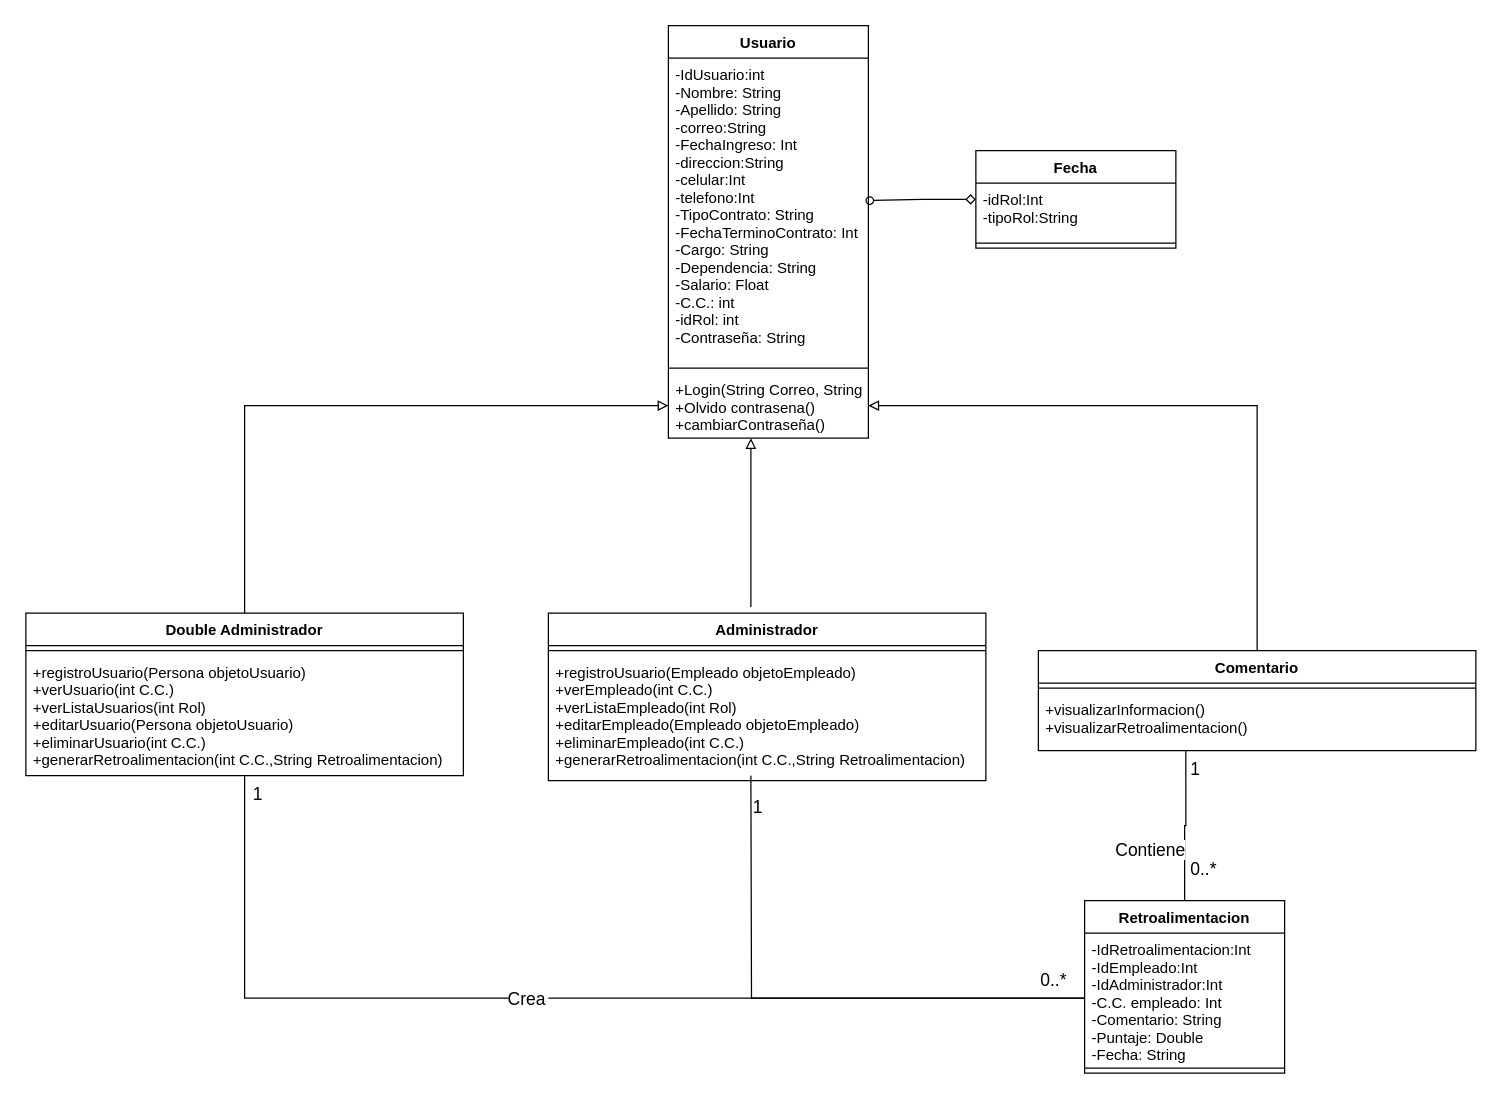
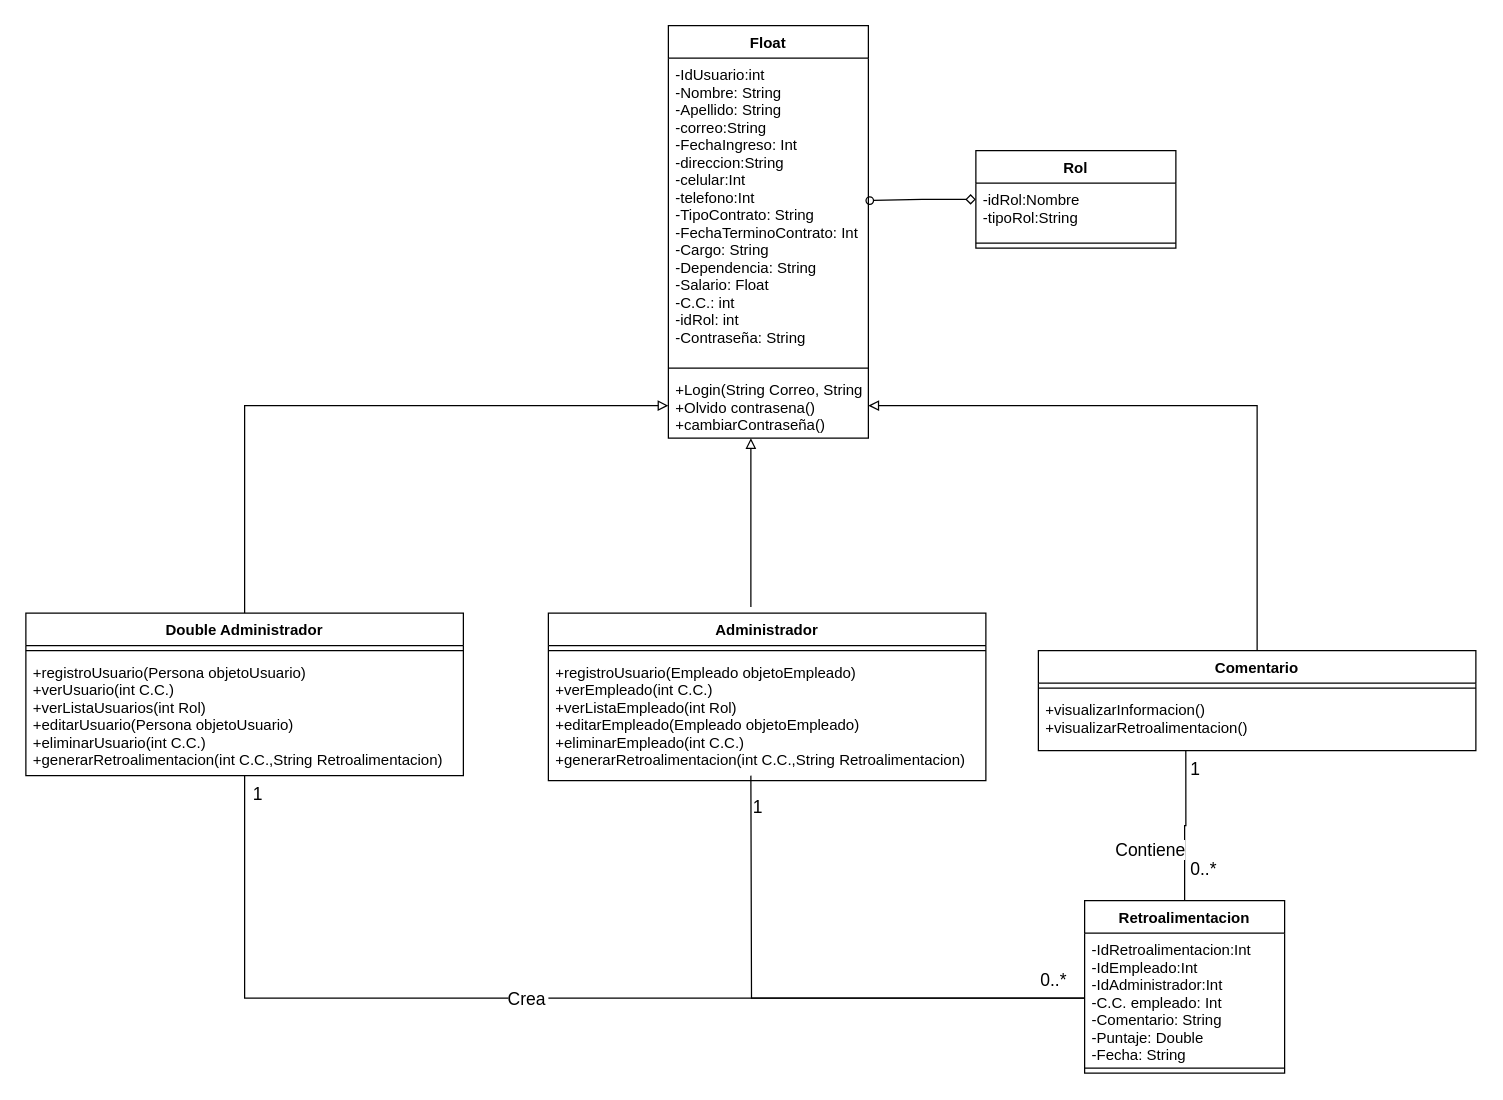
node "Usuario": label "Usuario" -> "Float"
node "Fecha": label "Fecha" -> "Rol"
node "-idRol:Int -tipoRol:String": label "-idRol:Int -tipoRol:String" -> "-idRol:Nombre -tipoRol:String"
